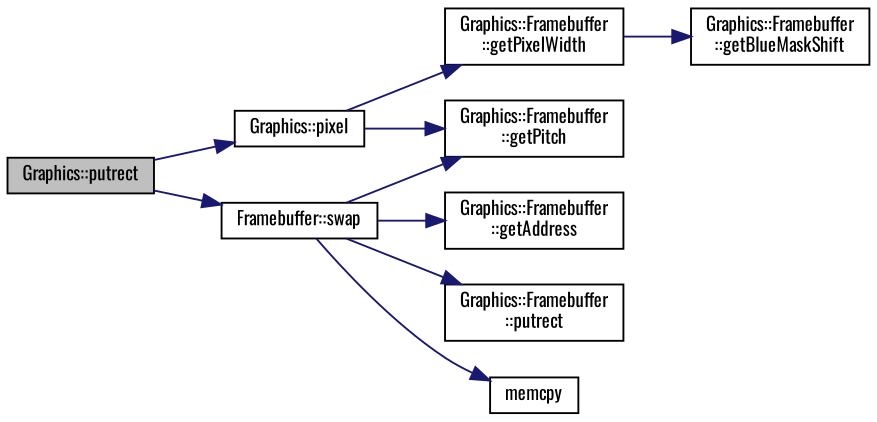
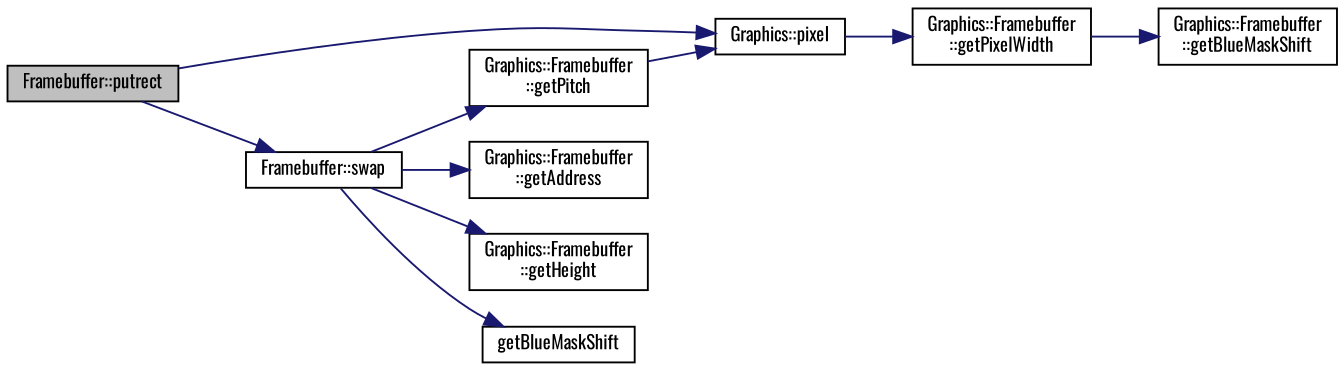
edge "Graphics::pixel" -> "Graphics::Framebuffer ::getPitch": reversed
node "Graphics::putrect": label "Graphics::putrect" -> "Framebuffer::putrect"
node "Graphics::Framebuffer ::putrect": label "Graphics::Framebuffer ::putrect" -> "Graphics::Framebuffer ::getHeight"
node "memcpy": label "memcpy" -> "getBlueMaskShift"
